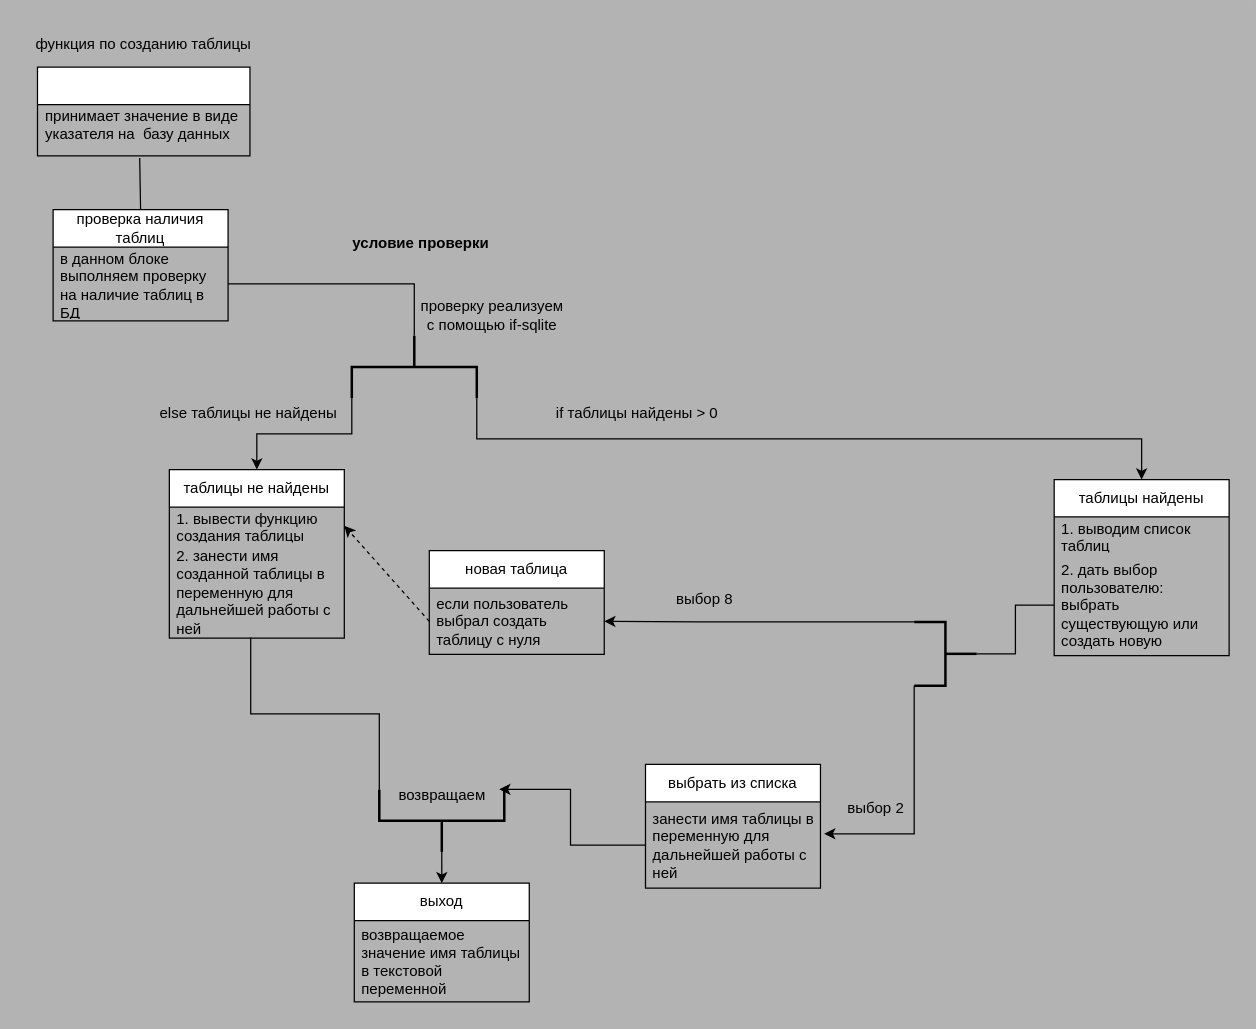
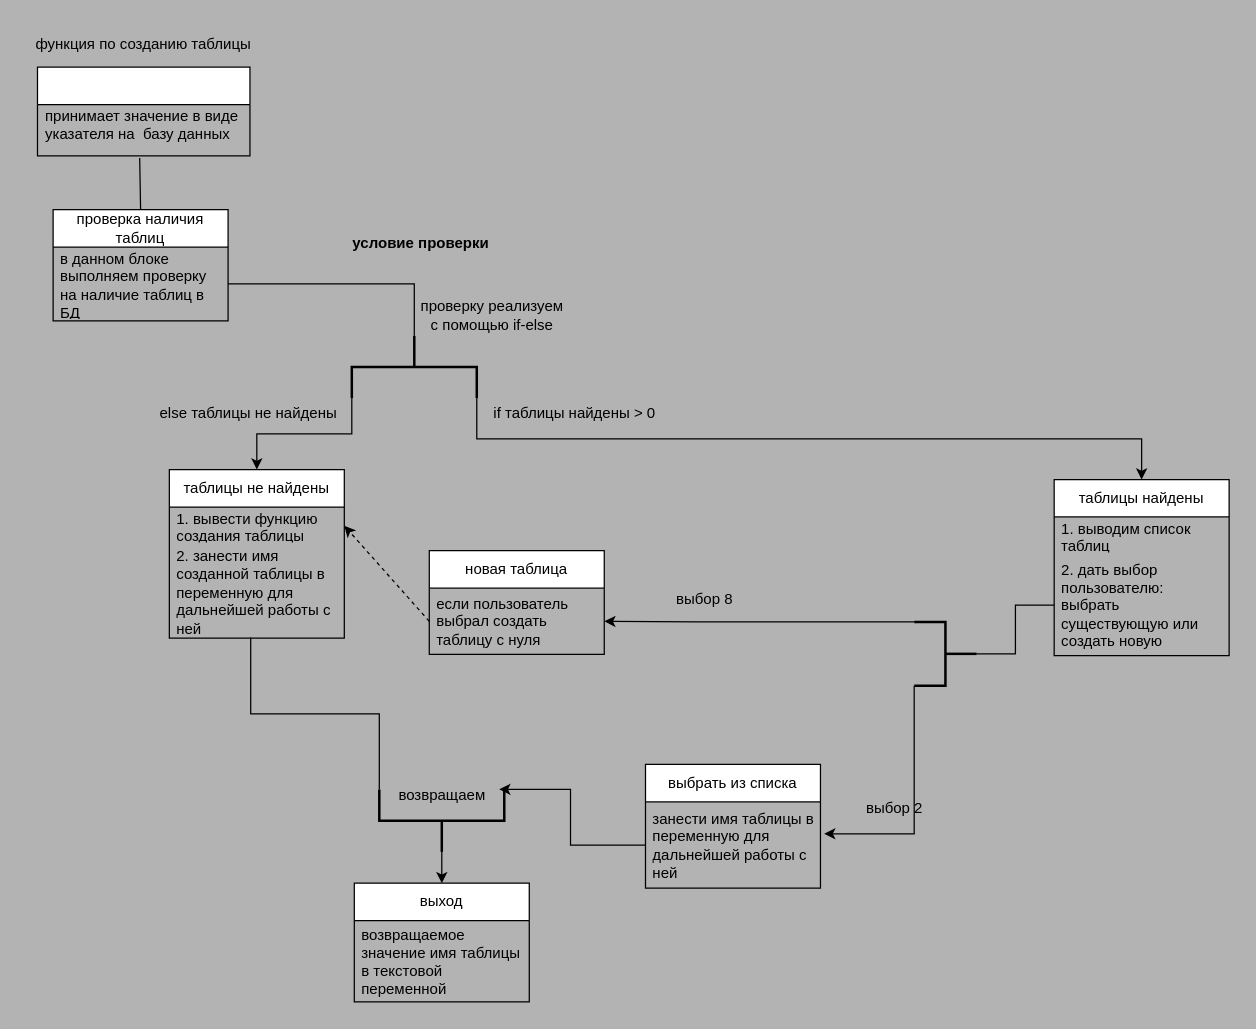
node "проверку реализуем с помощью if-sqlite": label "проверку реализуем с помощью if-sqlite" -> "проверку реализуем с помощью if-else"
node "if таблицы найдены > 0": moved (637, 413) -> (574, 413)
node "выбор 2": moved (875, 808) -> (894, 808)
